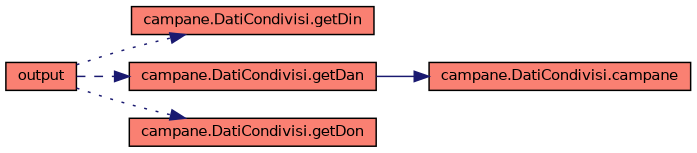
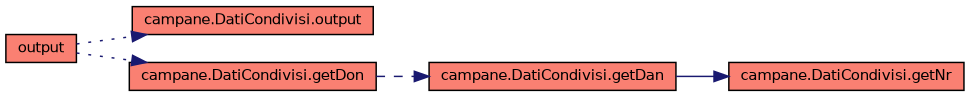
node "campane.DatiCondivisi.getDin": label "campane.DatiCondivisi.getDin" -> "campane.DatiCondivisi.output"
edge "output" -> "campane.DatiCondivisi.getDan": now "campane.DatiCondivisi.getDon" -> "campane.DatiCondivisi.getDan"
node "campane.DatiCondivisi.campane": label "campane.DatiCondivisi.campane" -> "campane.DatiCondivisi.getNr"
